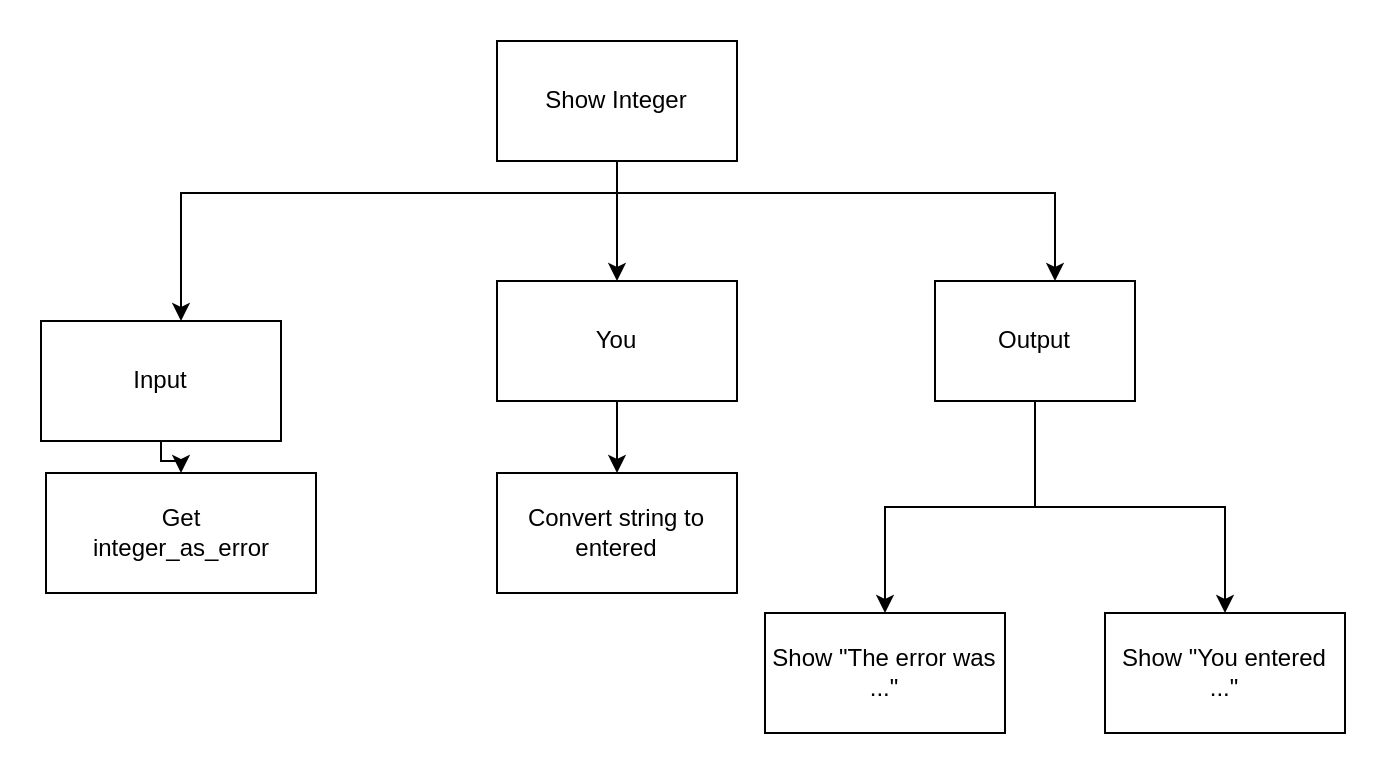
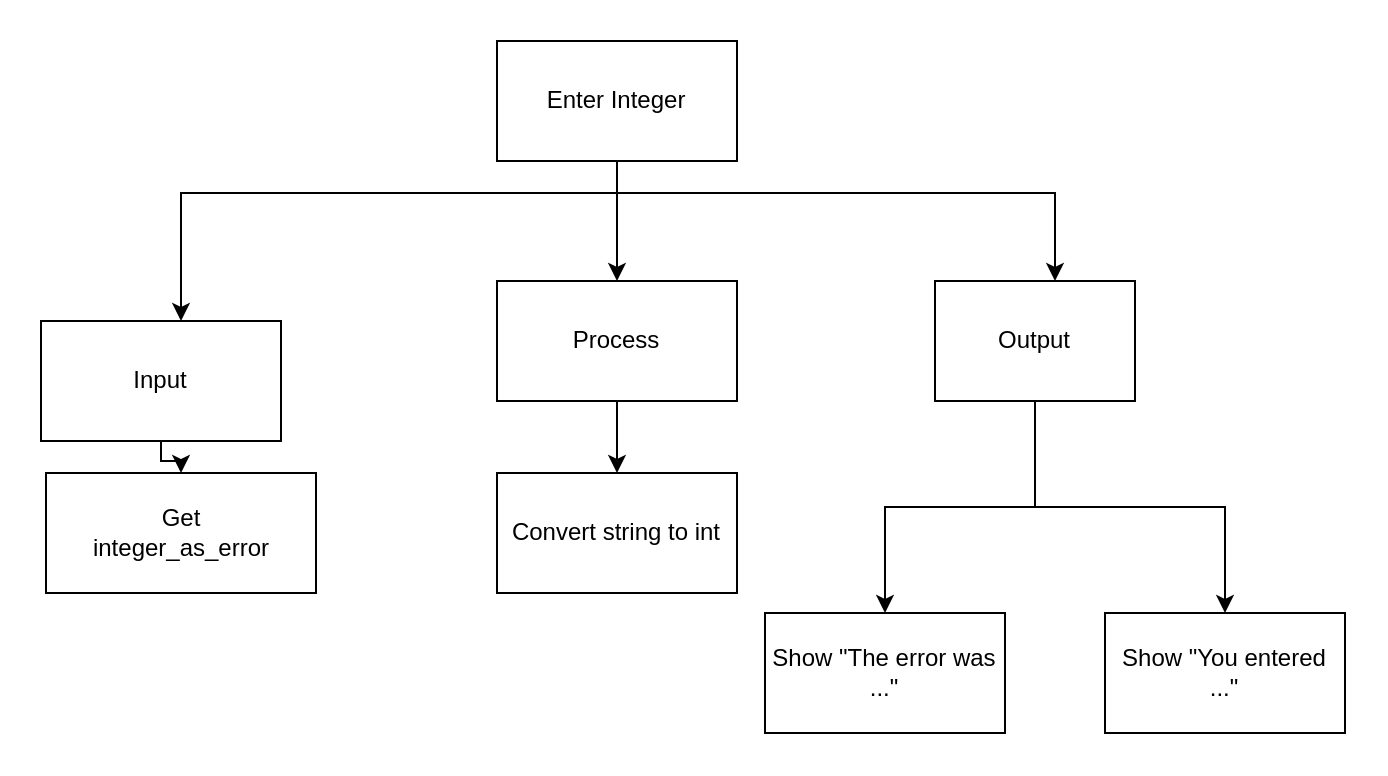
node "Show Integer": label "Show Integer" -> "Enter Integer"
node "You": label "You" -> "Process"
node "Convert string to entered": label "Convert string to entered" -> "Convert string to int"
